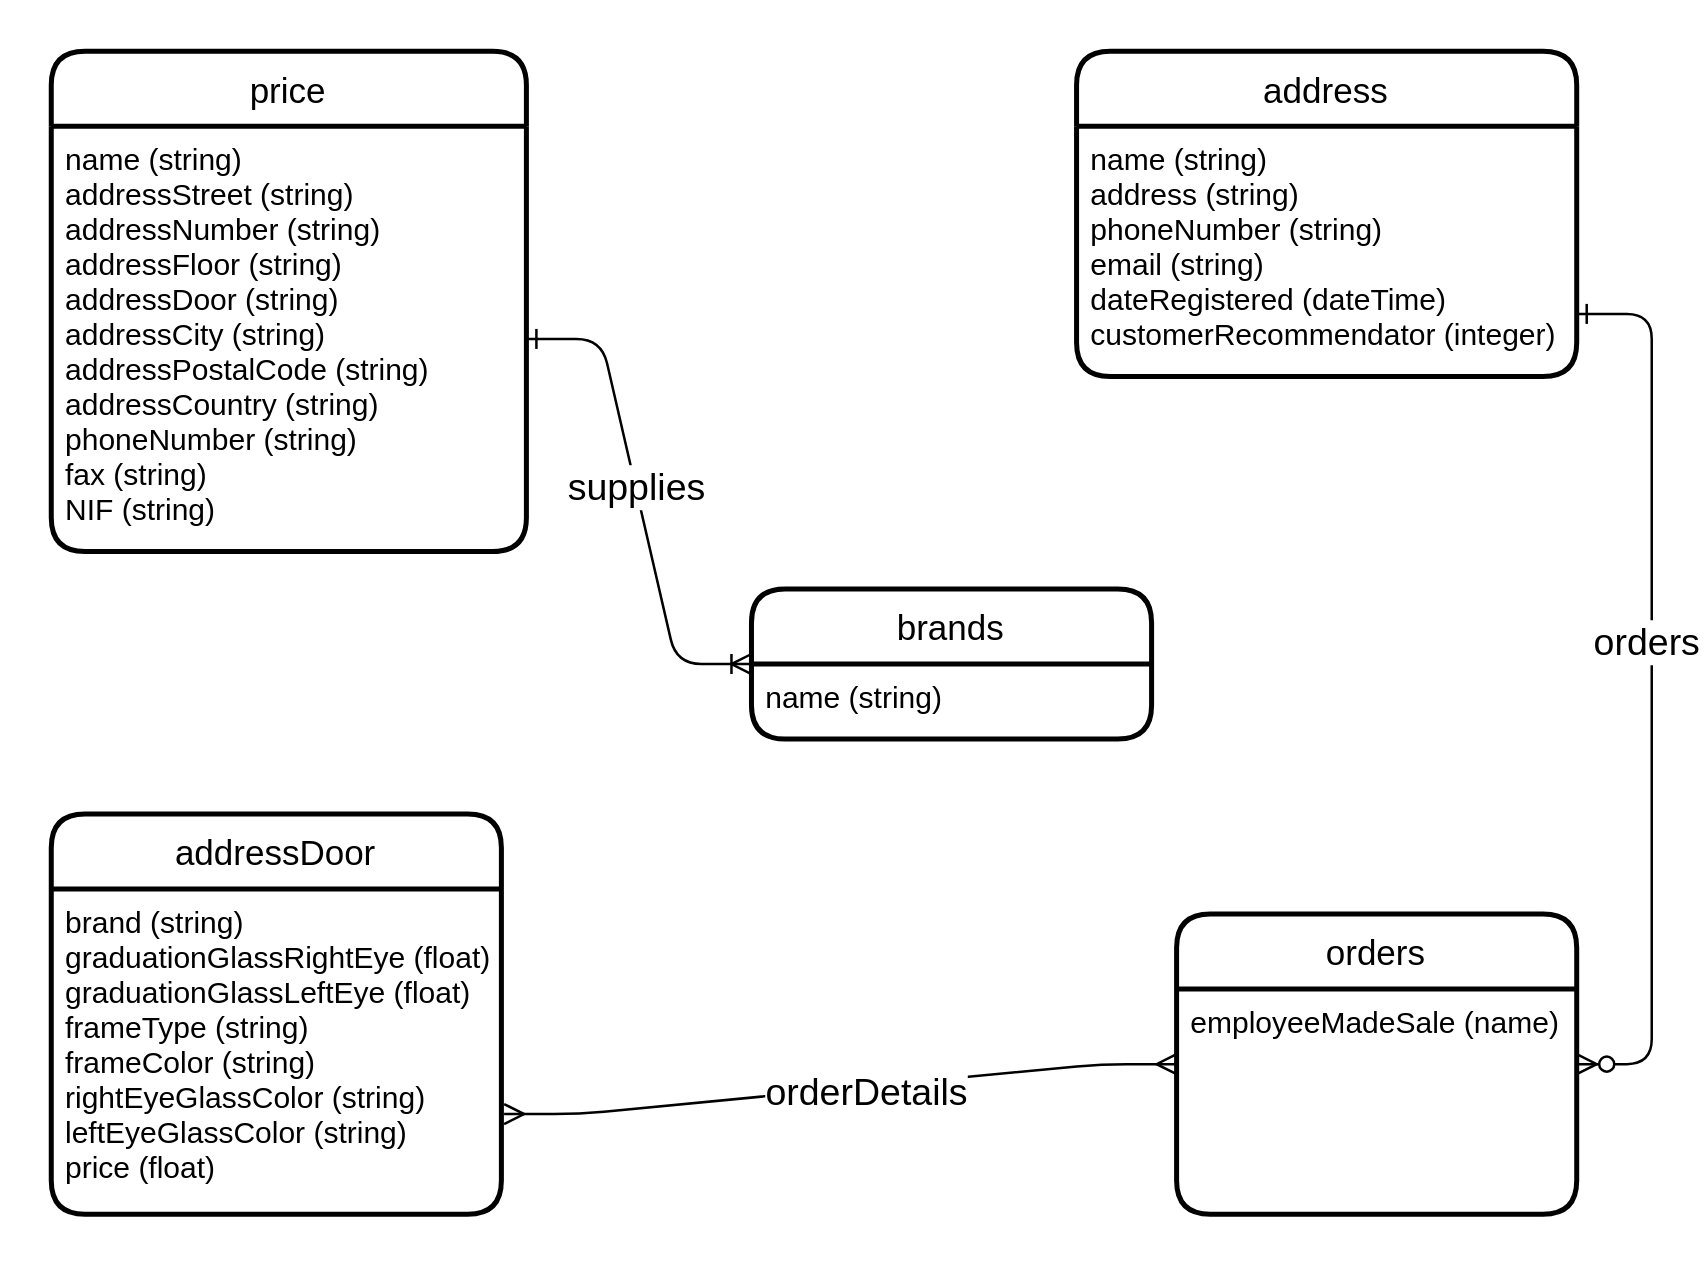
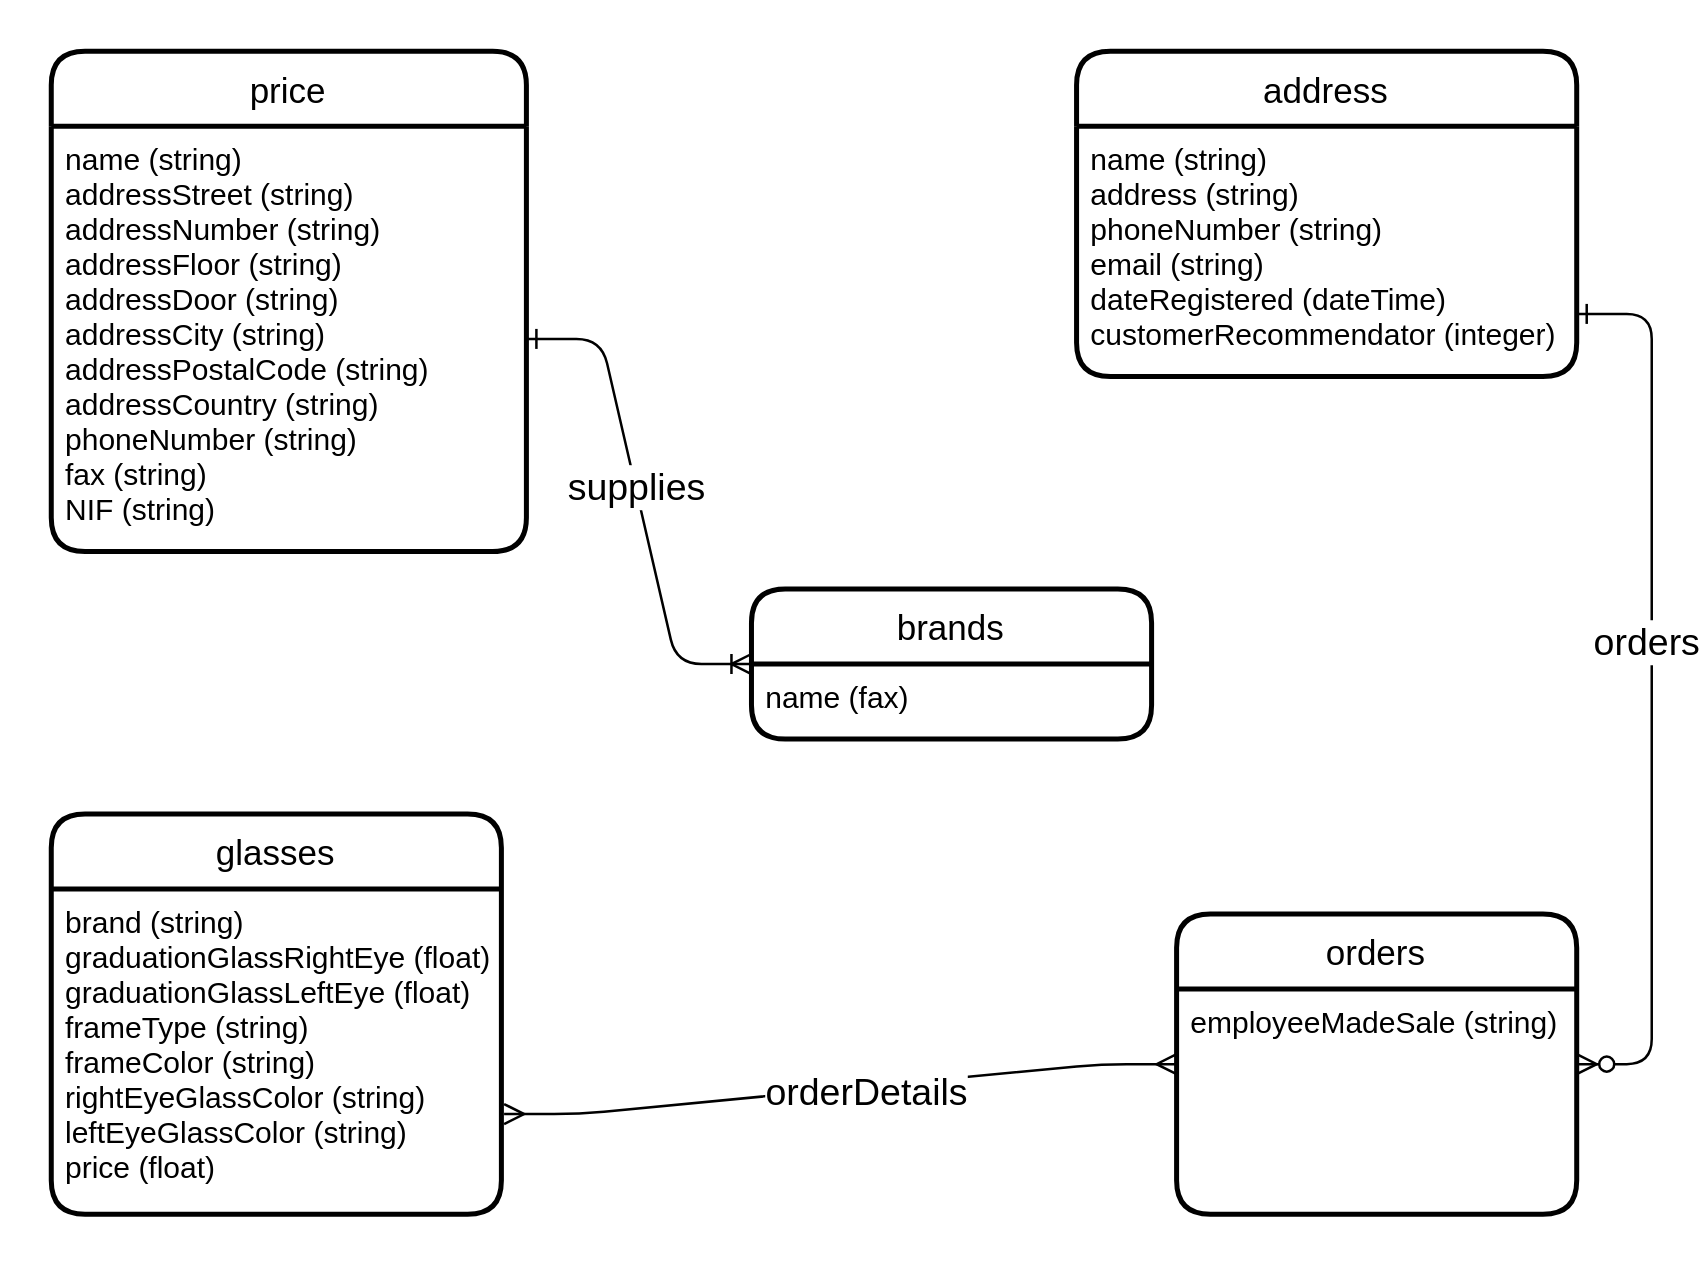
node "name (string)": label "name (string)" -> "name (fax)"
node "addressDoor": label "addressDoor" -> "glasses"
node "employeeMadeSale (name)": label "employeeMadeSale (name)" -> "employeeMadeSale (string)"
